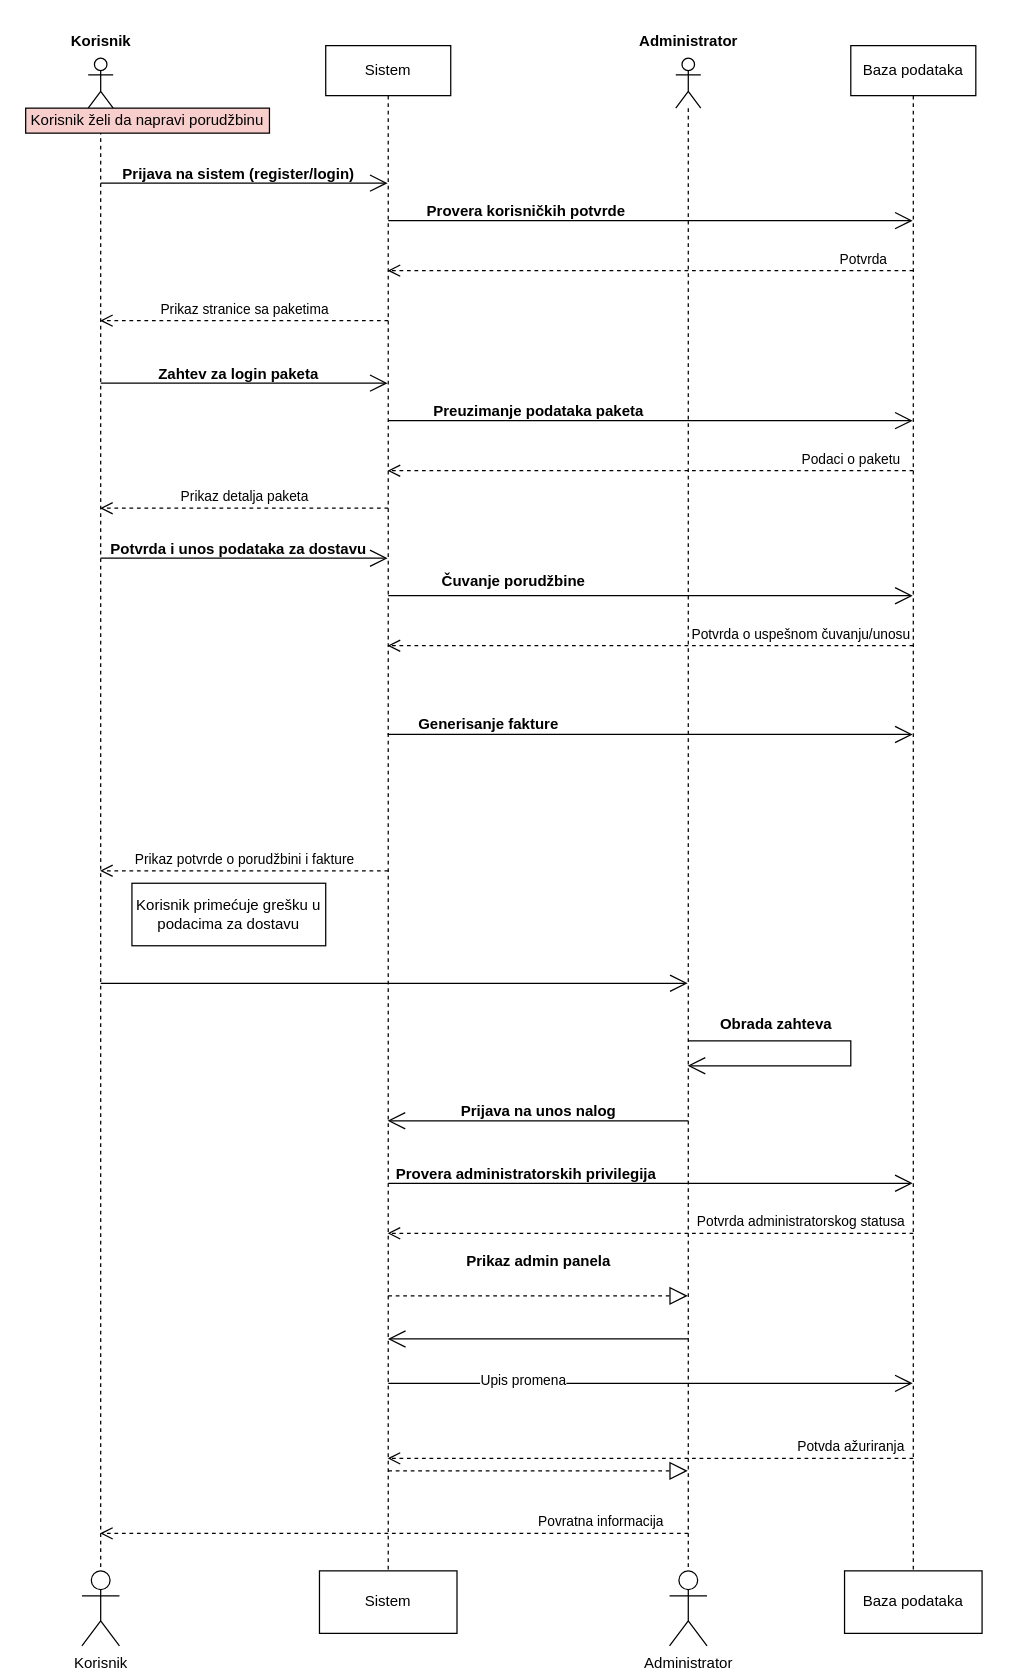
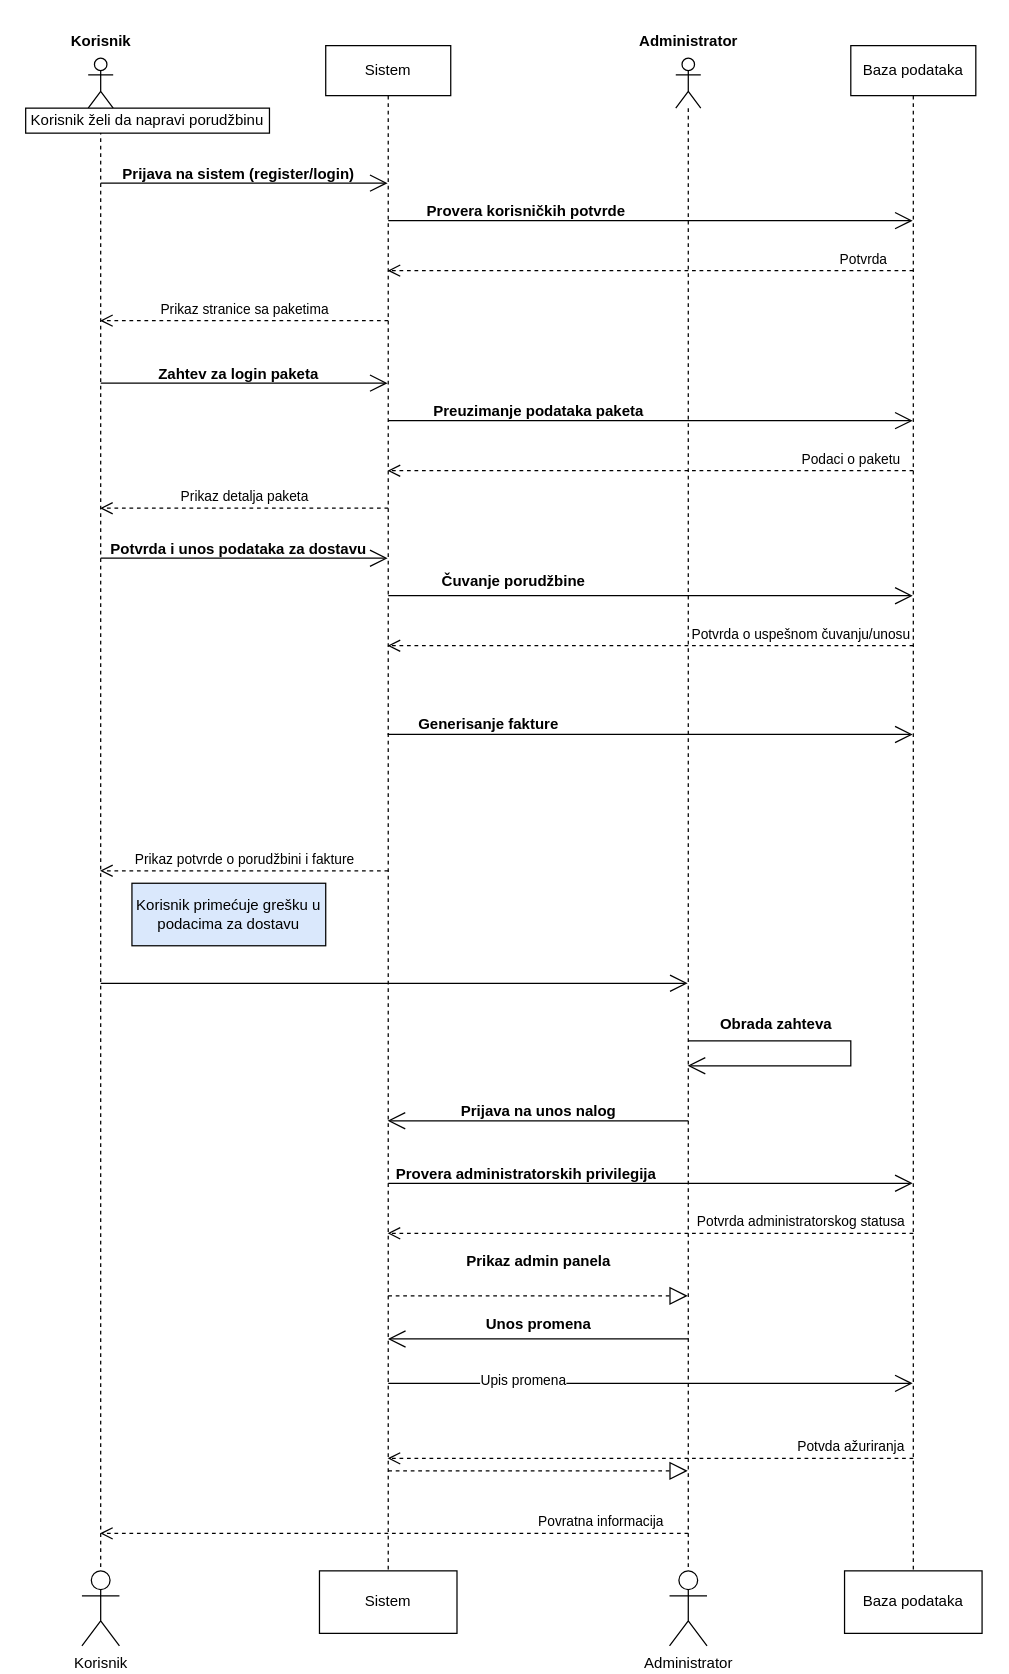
node "Korisnik želi da napravi porudžbinu": fillcolor #f8cecc -> #ffffff
node "Korisnik primećuje grešku u podacima za dostavu": fillcolor #ffffff -> #dae8fc
node "Unos promena": added
